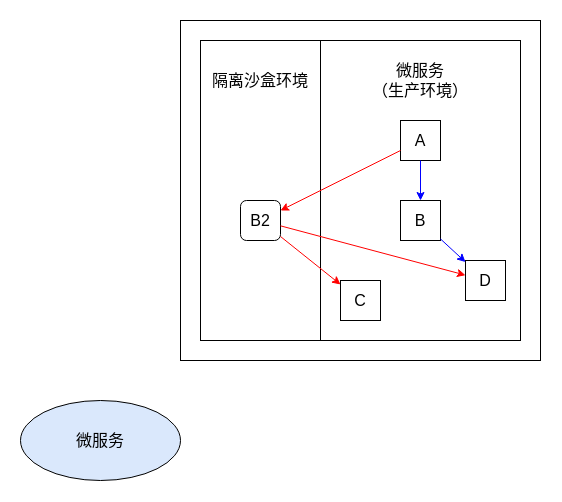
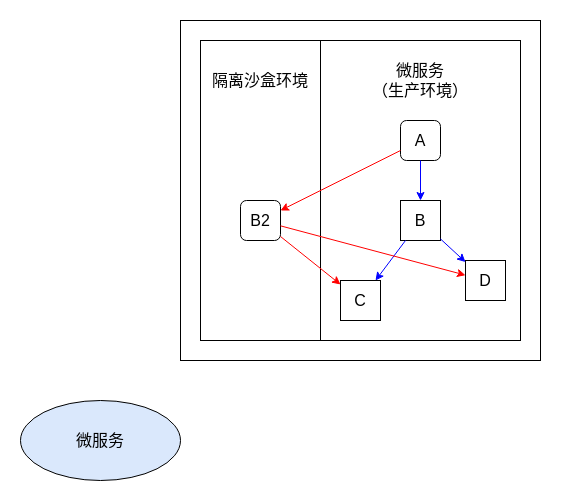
node "A": shape rectangle -> rounded rectangle
edge "B" -> "C": added
